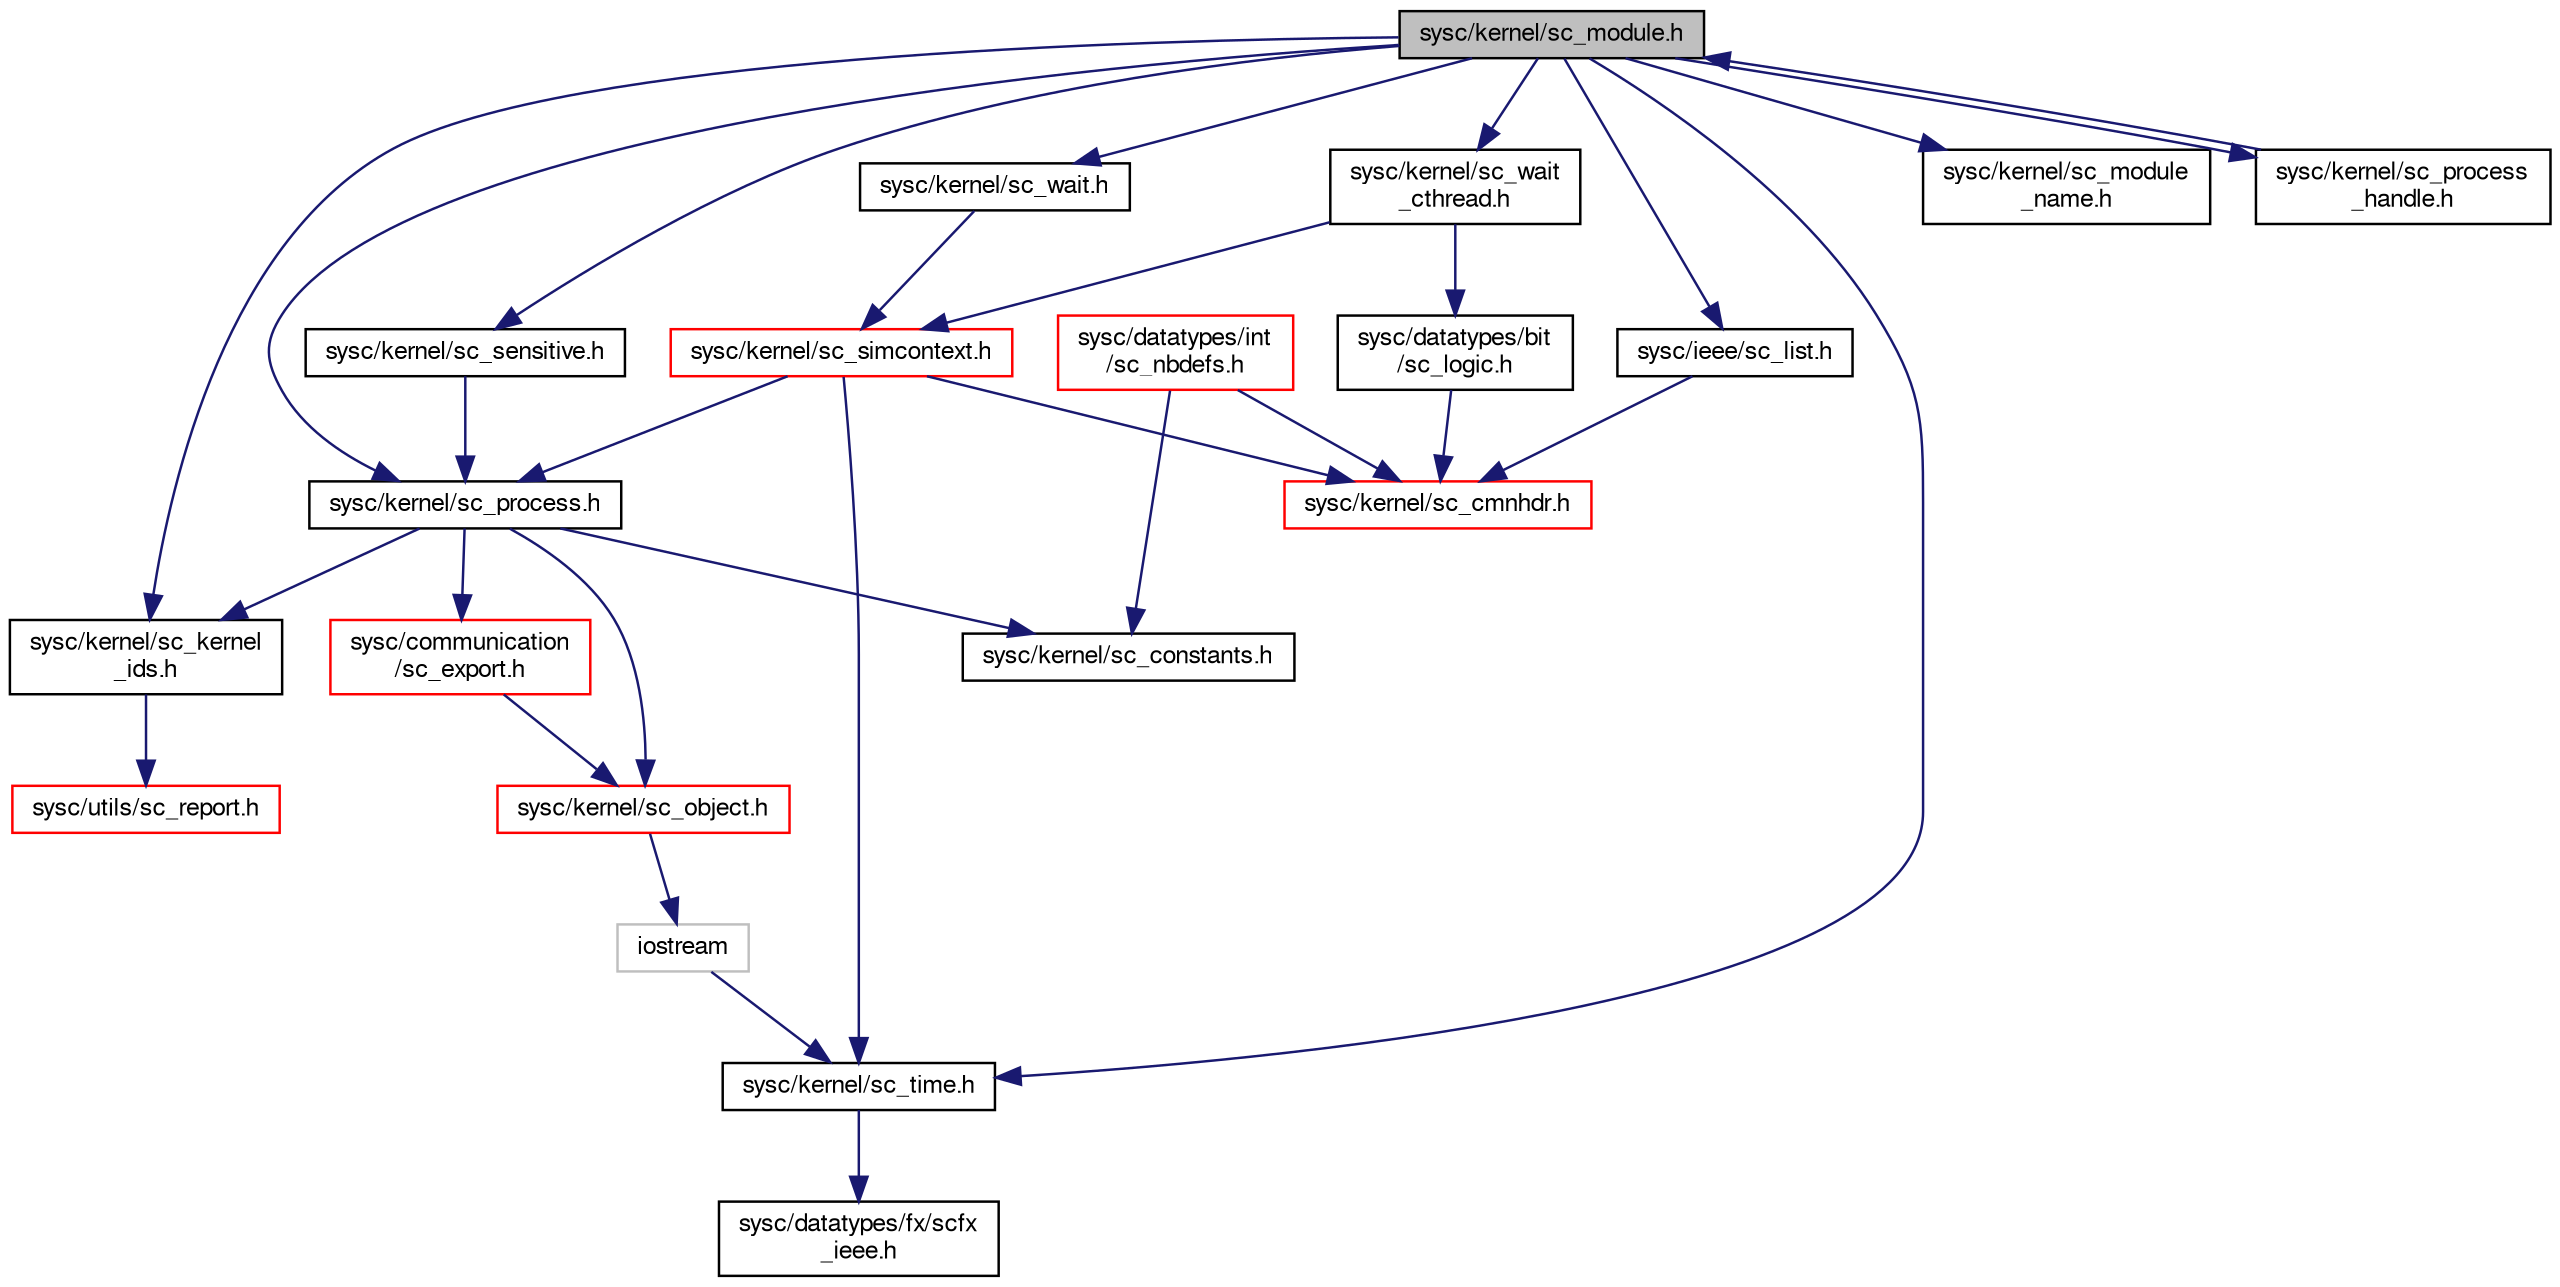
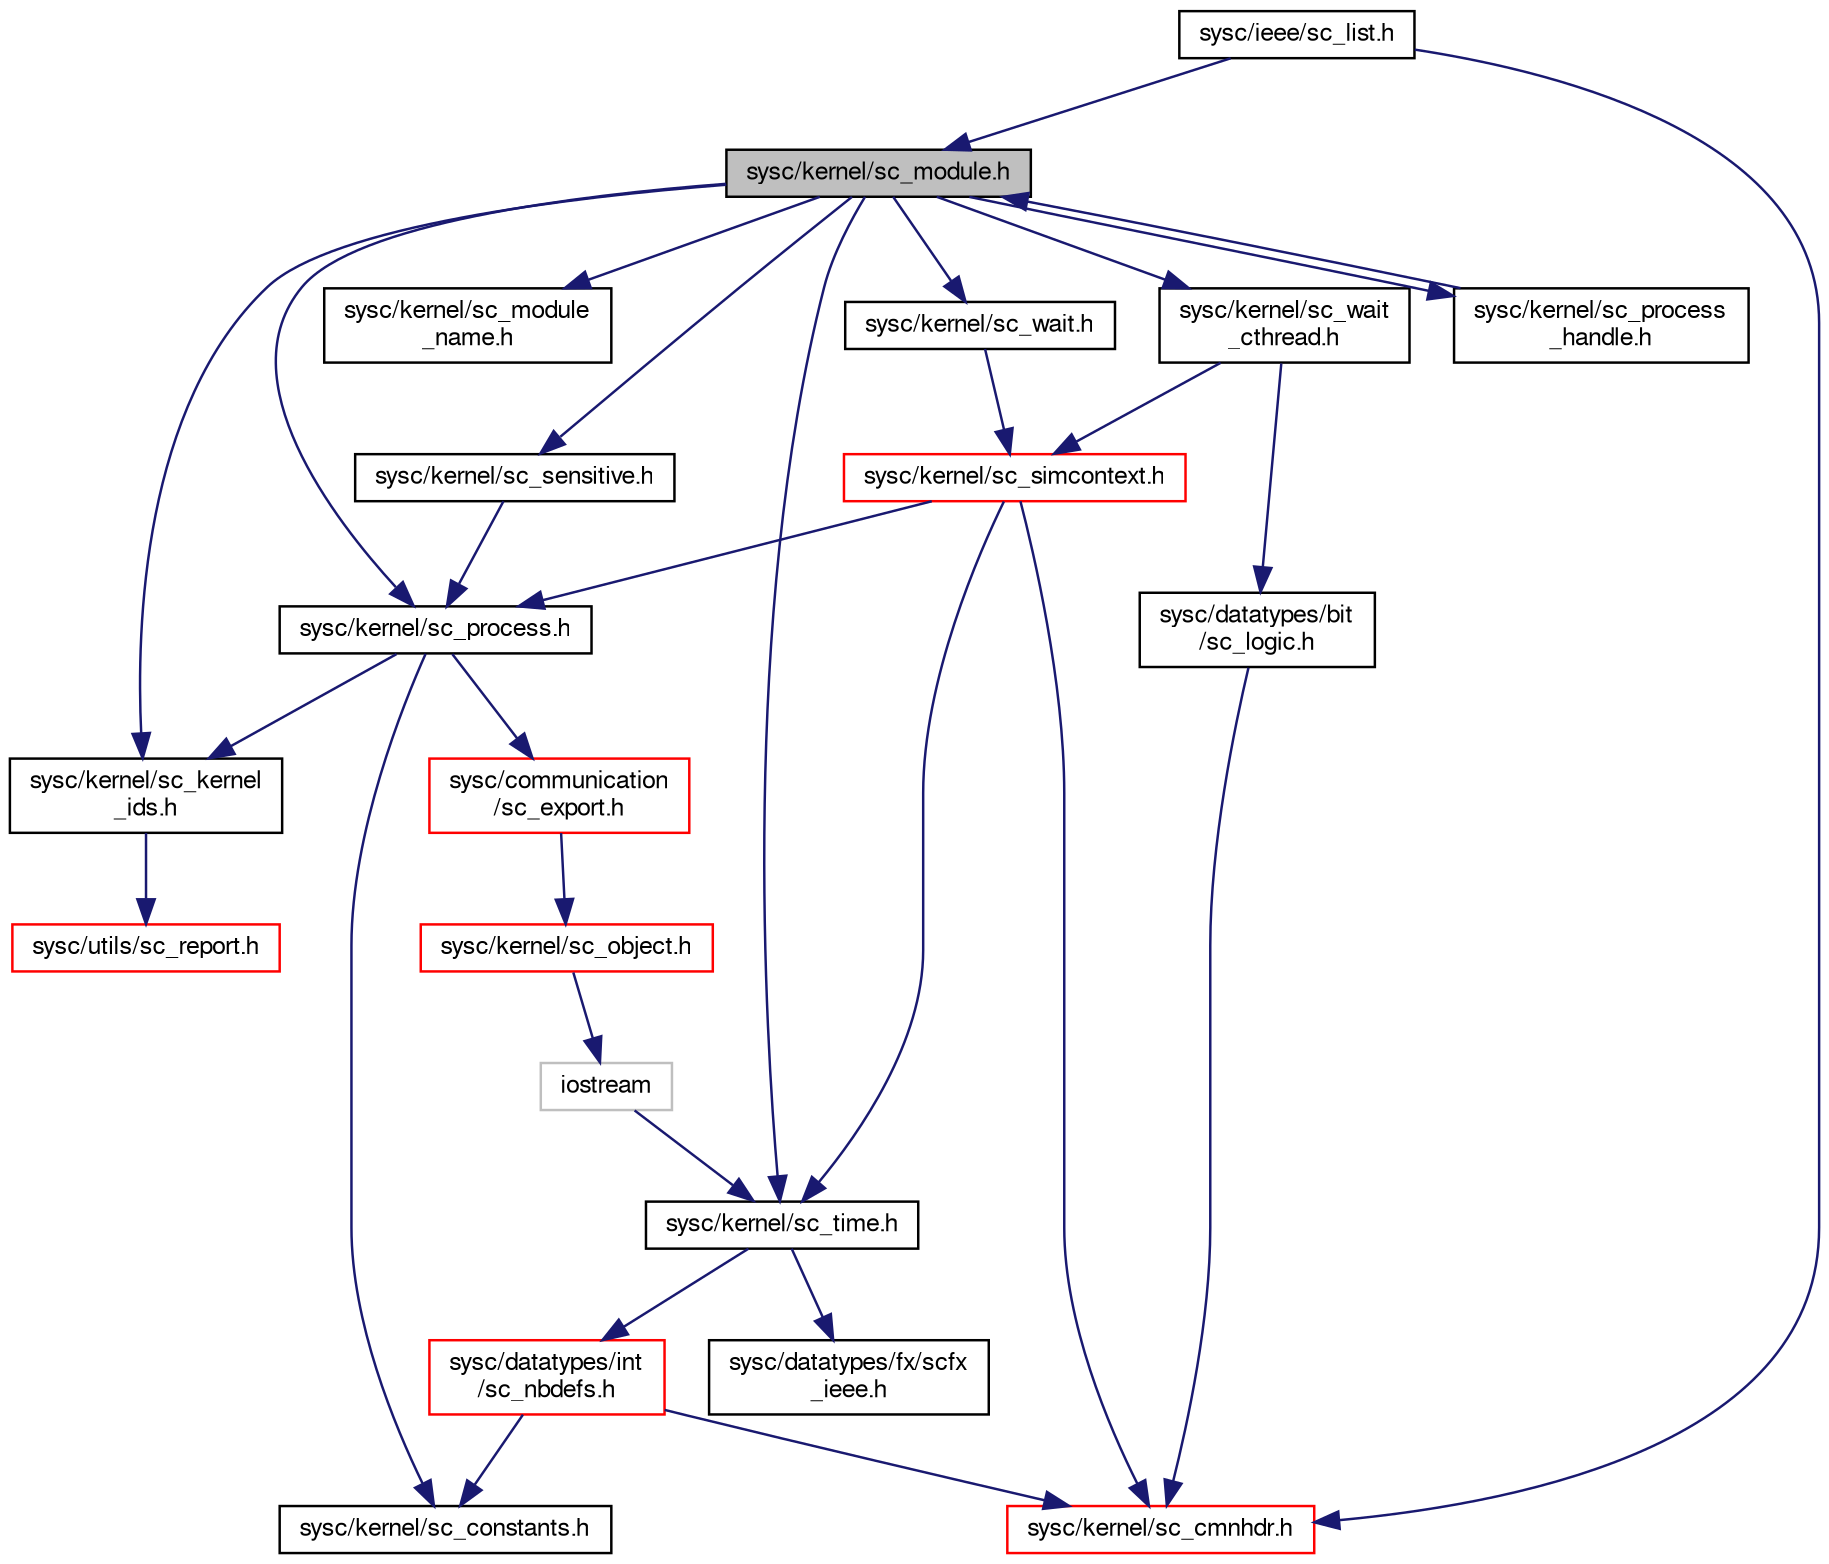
edge "sysc/kernel/sc_module.h" -> "sysc/ieee/sc_list.h": reversed
edge "sysc/kernel/sc_process.h" -> "sysc/kernel/sc_object.h": removed
edge "sysc/kernel/sc_time.h" -> "sysc/datatypes/int /sc_nbdefs.h": added
